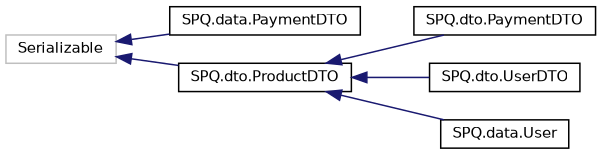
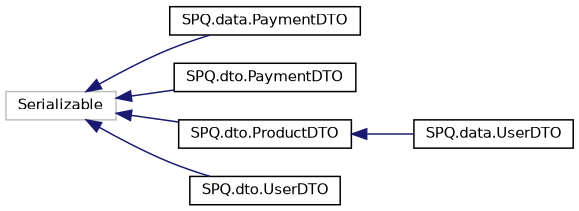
edge "SPQ.dto.PaymentDTO" -> "SPQ.dto.ProductDTO": now "SPQ.dto.PaymentDTO" -> "Serializable"
edge "SPQ.dto.UserDTO" -> "SPQ.dto.ProductDTO": now "SPQ.dto.UserDTO" -> "Serializable"
node "SPQ.data.User": label "SPQ.data.User" -> "SPQ.data.UserDTO"
